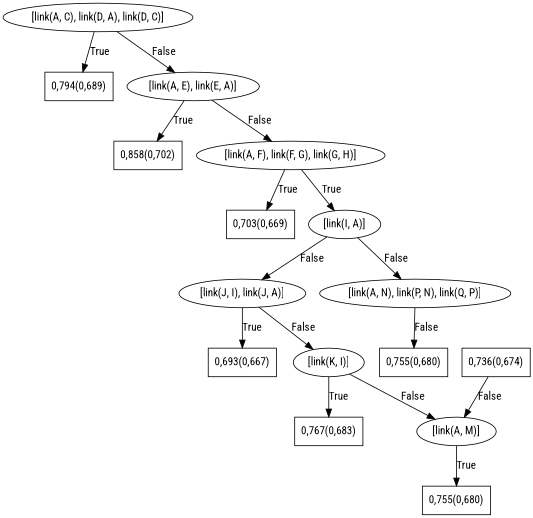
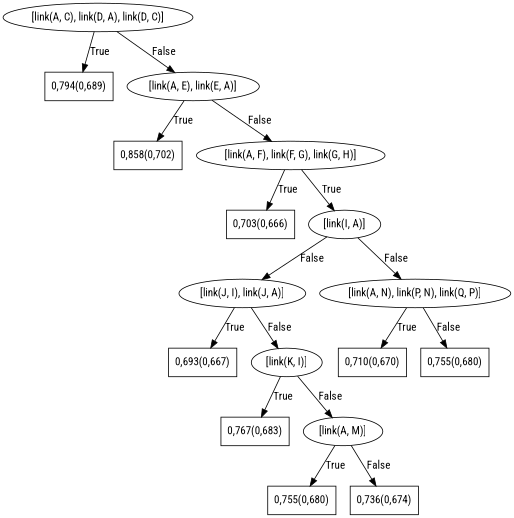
node "0,703(0,669)": label "0,703(0,669)" -> "0,703(0,666)"
node "0,710(0,670)": added
edge "0,736(0,674)" -> "[link(A, M)]": reversed
